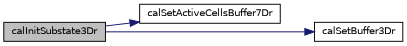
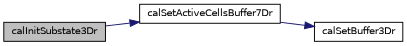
edge "calInitSubstate3Dr" -> "calSetBuffer3Dr": now "calSetActiveCellsBuffer7Dr" -> "calSetBuffer3Dr"
